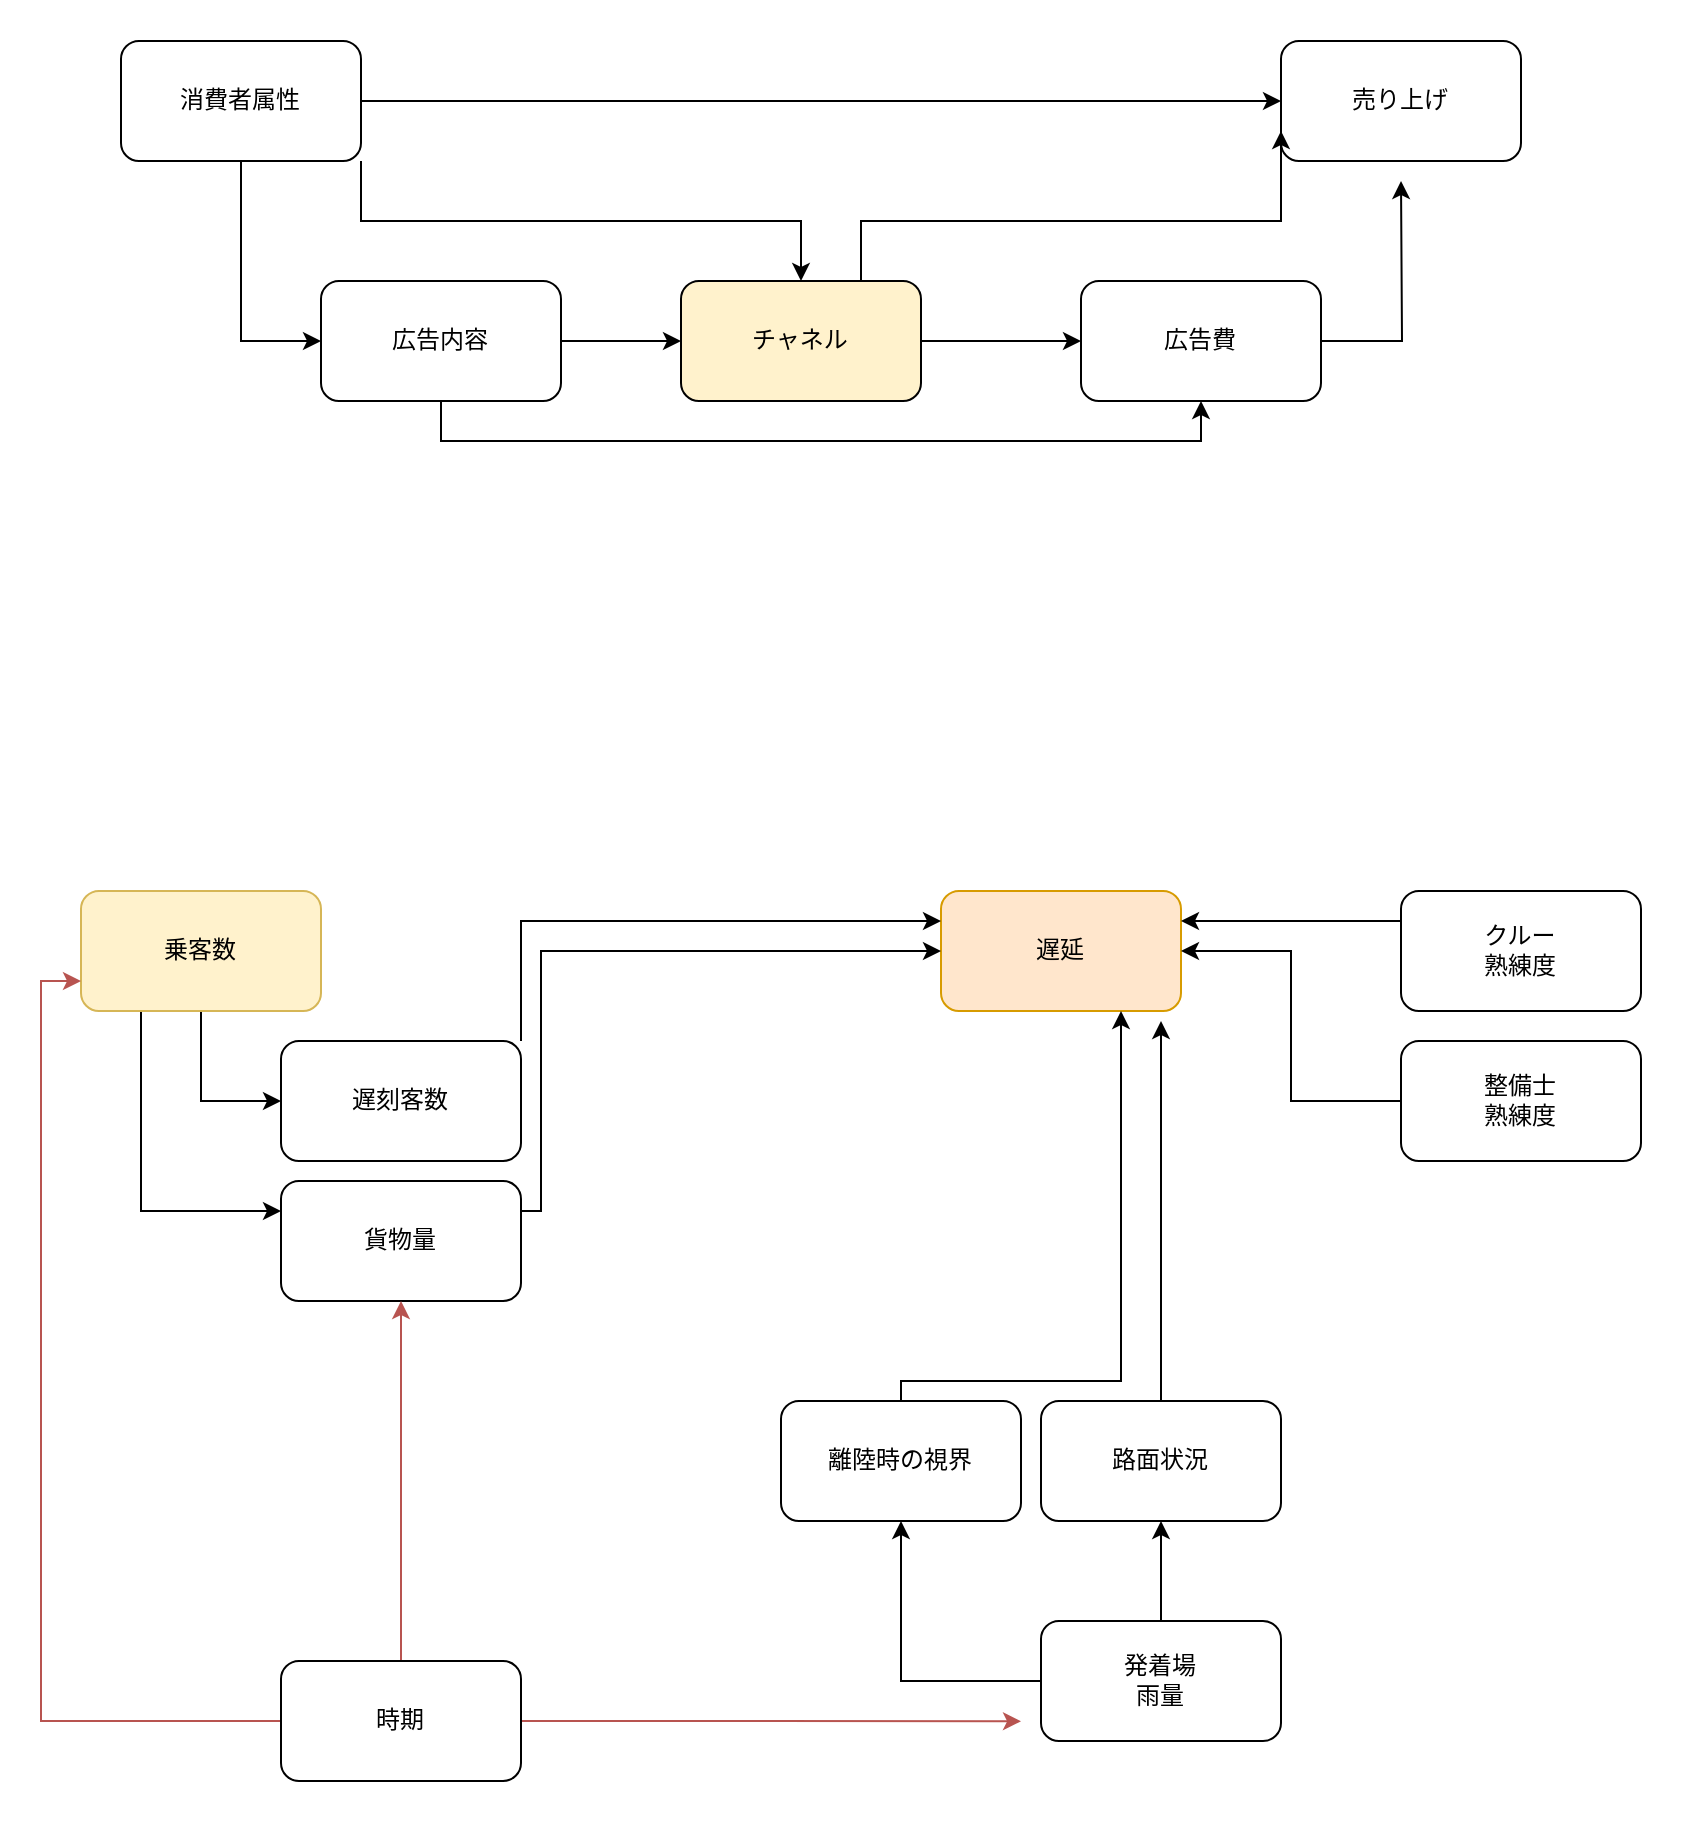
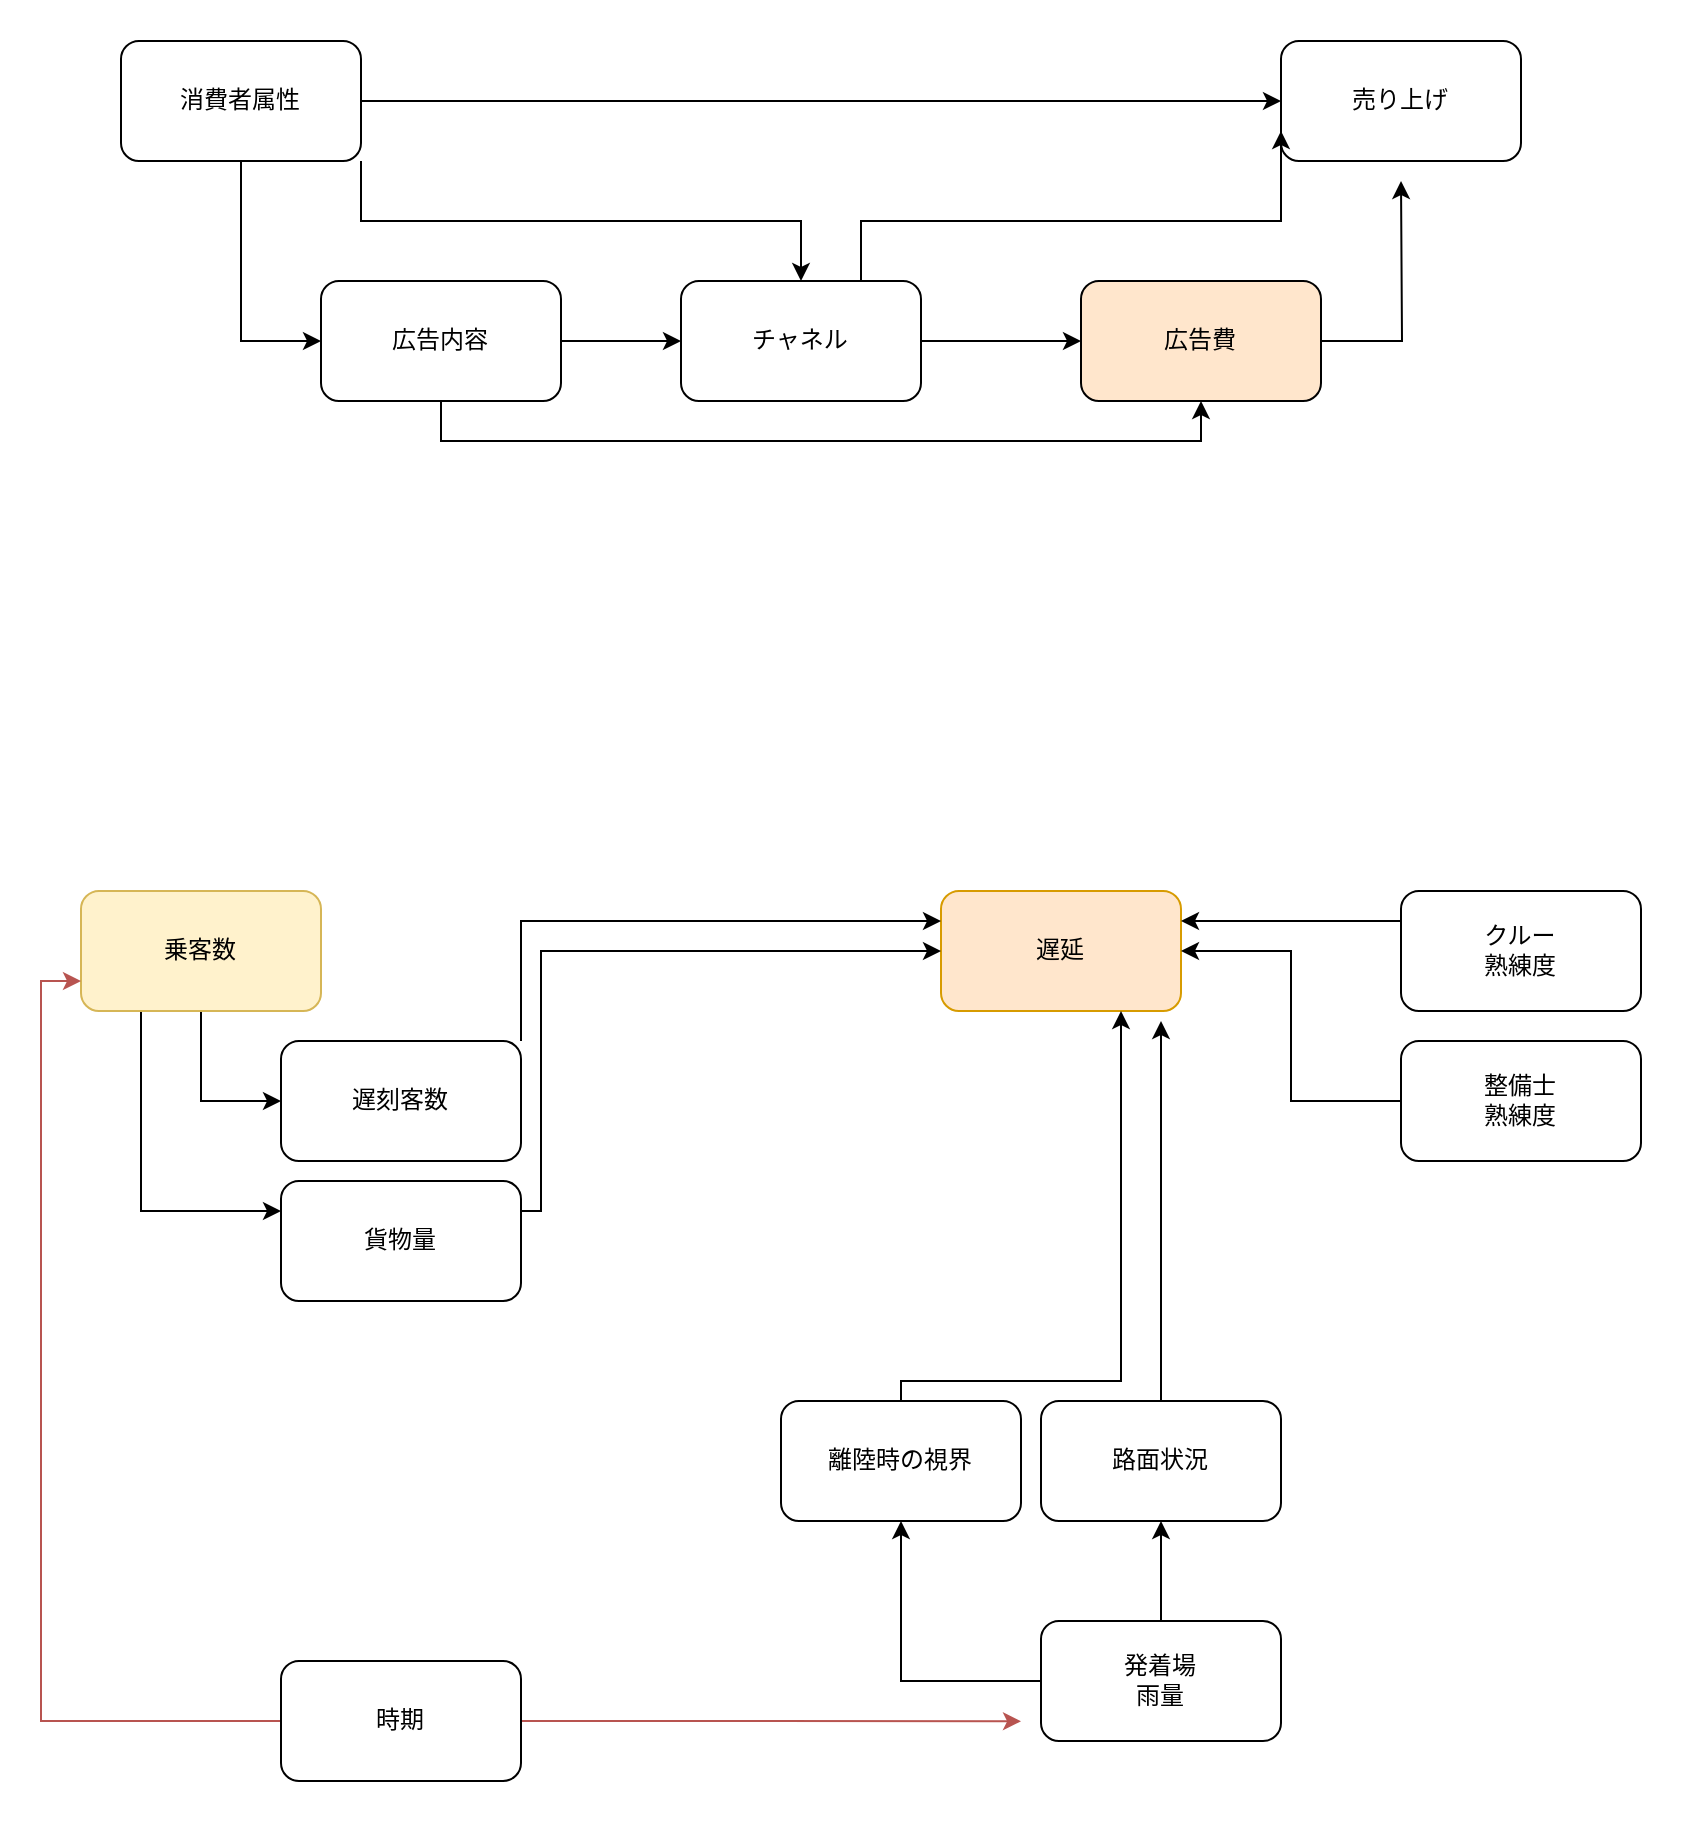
node "チャネル": fillcolor #fff2cc -> #ffffff
node "広告費": fillcolor #ffffff -> #ffe6cc
edge "時期" -> "貨物量": removed
